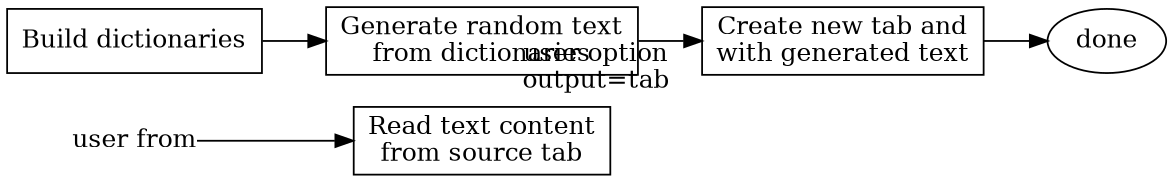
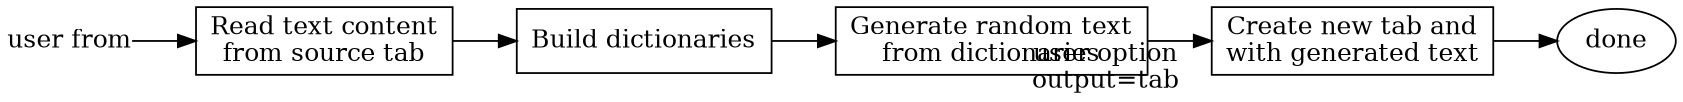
edge "Read text content from source tab" -> "Build dictionaries": added
